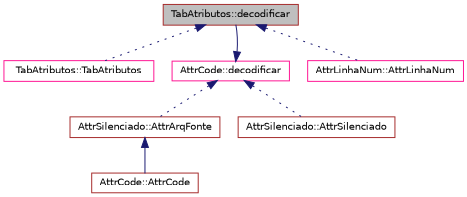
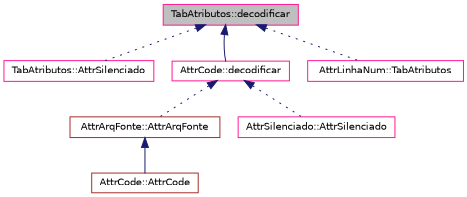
node "TabAtributos::decodificar": color brown -> deeppink
edge "TabAtributos::decodificar" -> "AttrCode::decodificar": reversed
node "TabAtributos::TabAtributos": label "TabAtributos::TabAtributos" -> "TabAtributos::AttrSilenciado"
node "AttrLinhaNum::AttrLinhaNum": label "AttrLinhaNum::AttrLinhaNum" -> "AttrLinhaNum::TabAtributos"
node "AttrSilenciado::AttrArqFonte": label "AttrSilenciado::AttrArqFonte" -> "AttrArqFonte::AttrArqFonte"
node "AttrSilenciado::AttrSilenciado": color brown -> deeppink
